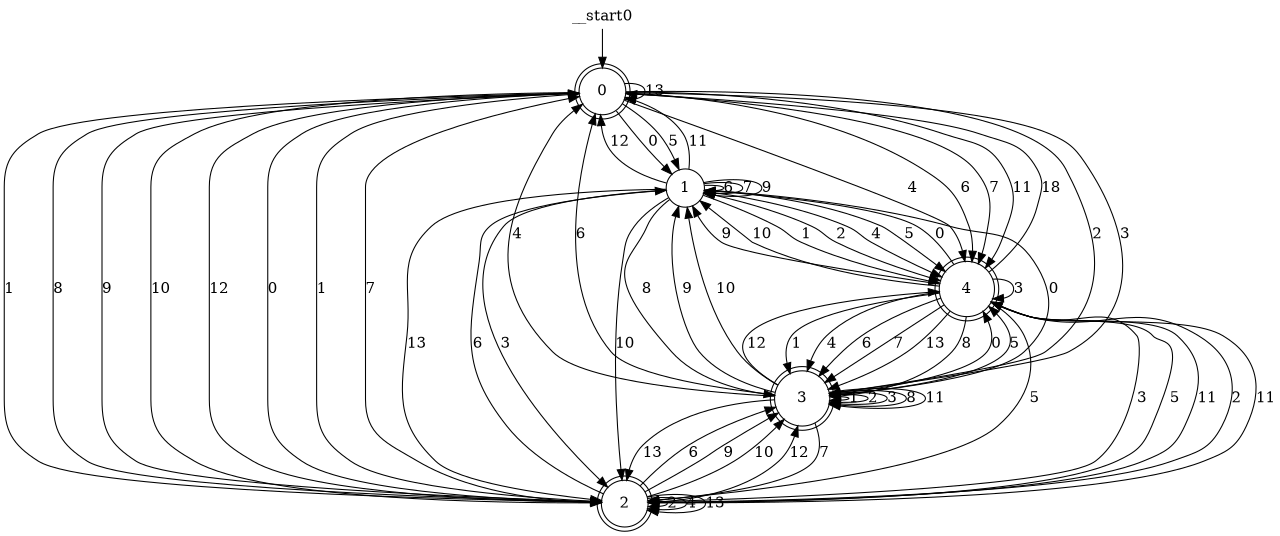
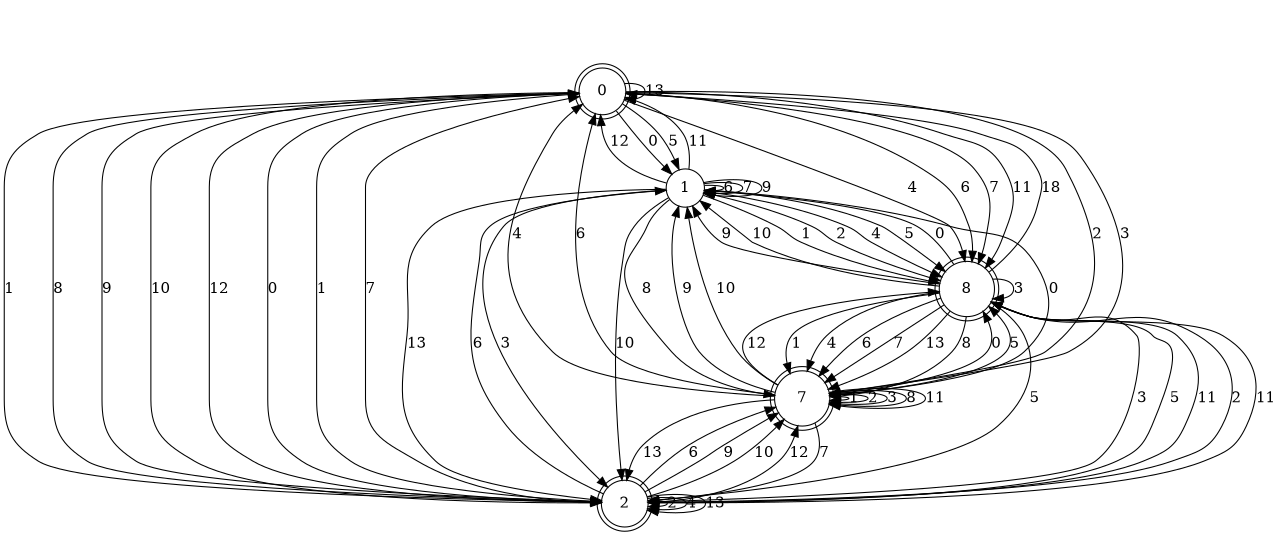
node "__start0": removed
node "4": label "4" -> "8"
node "3": label "3" -> "7"
